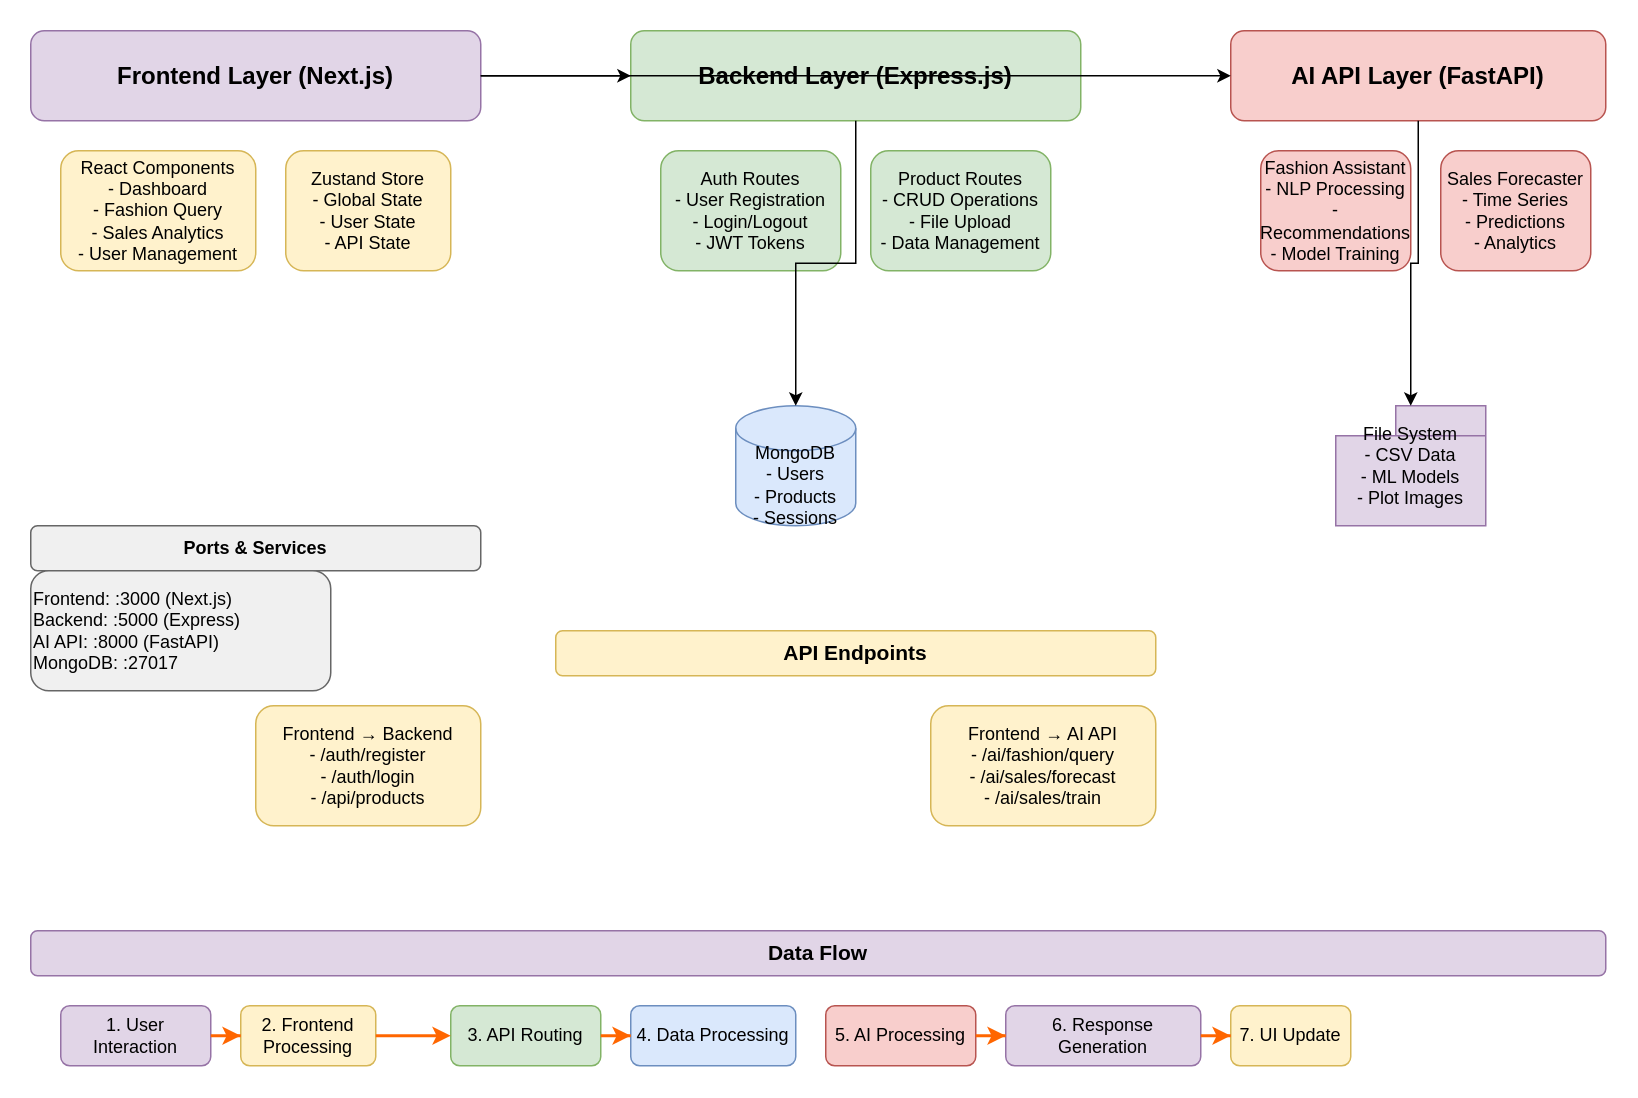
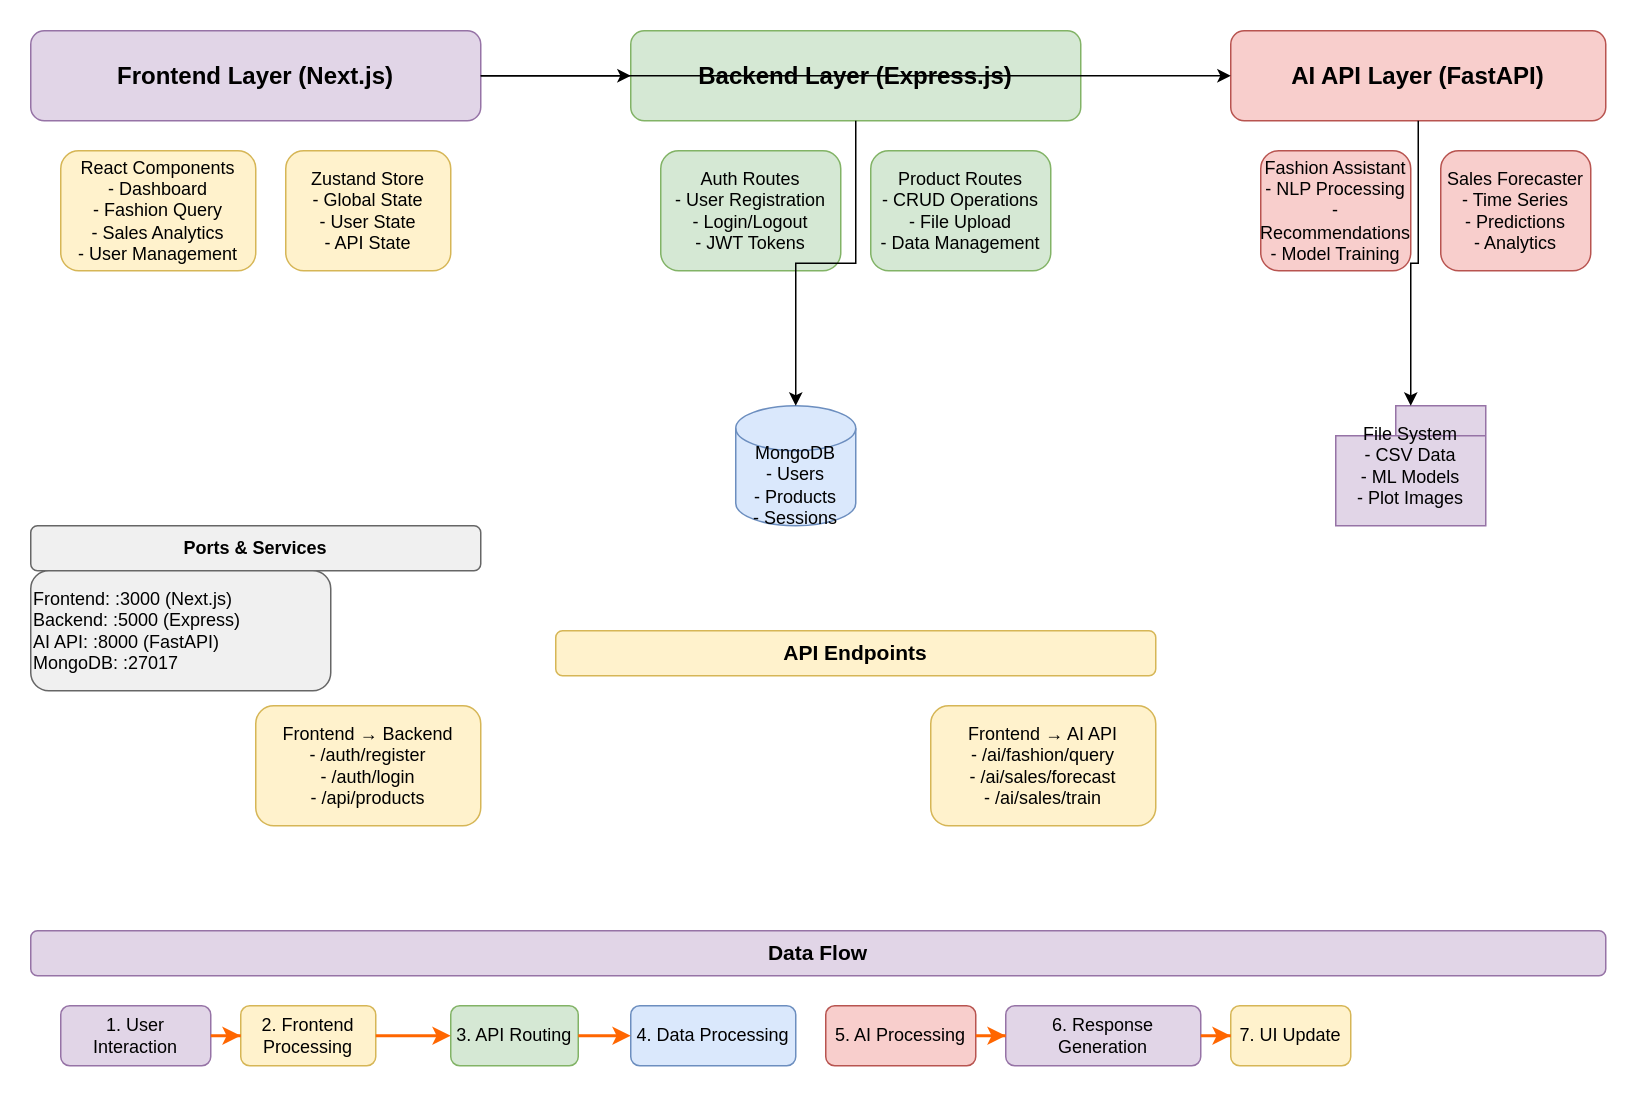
node "3. API Routing": size 150x60 -> 128x60
